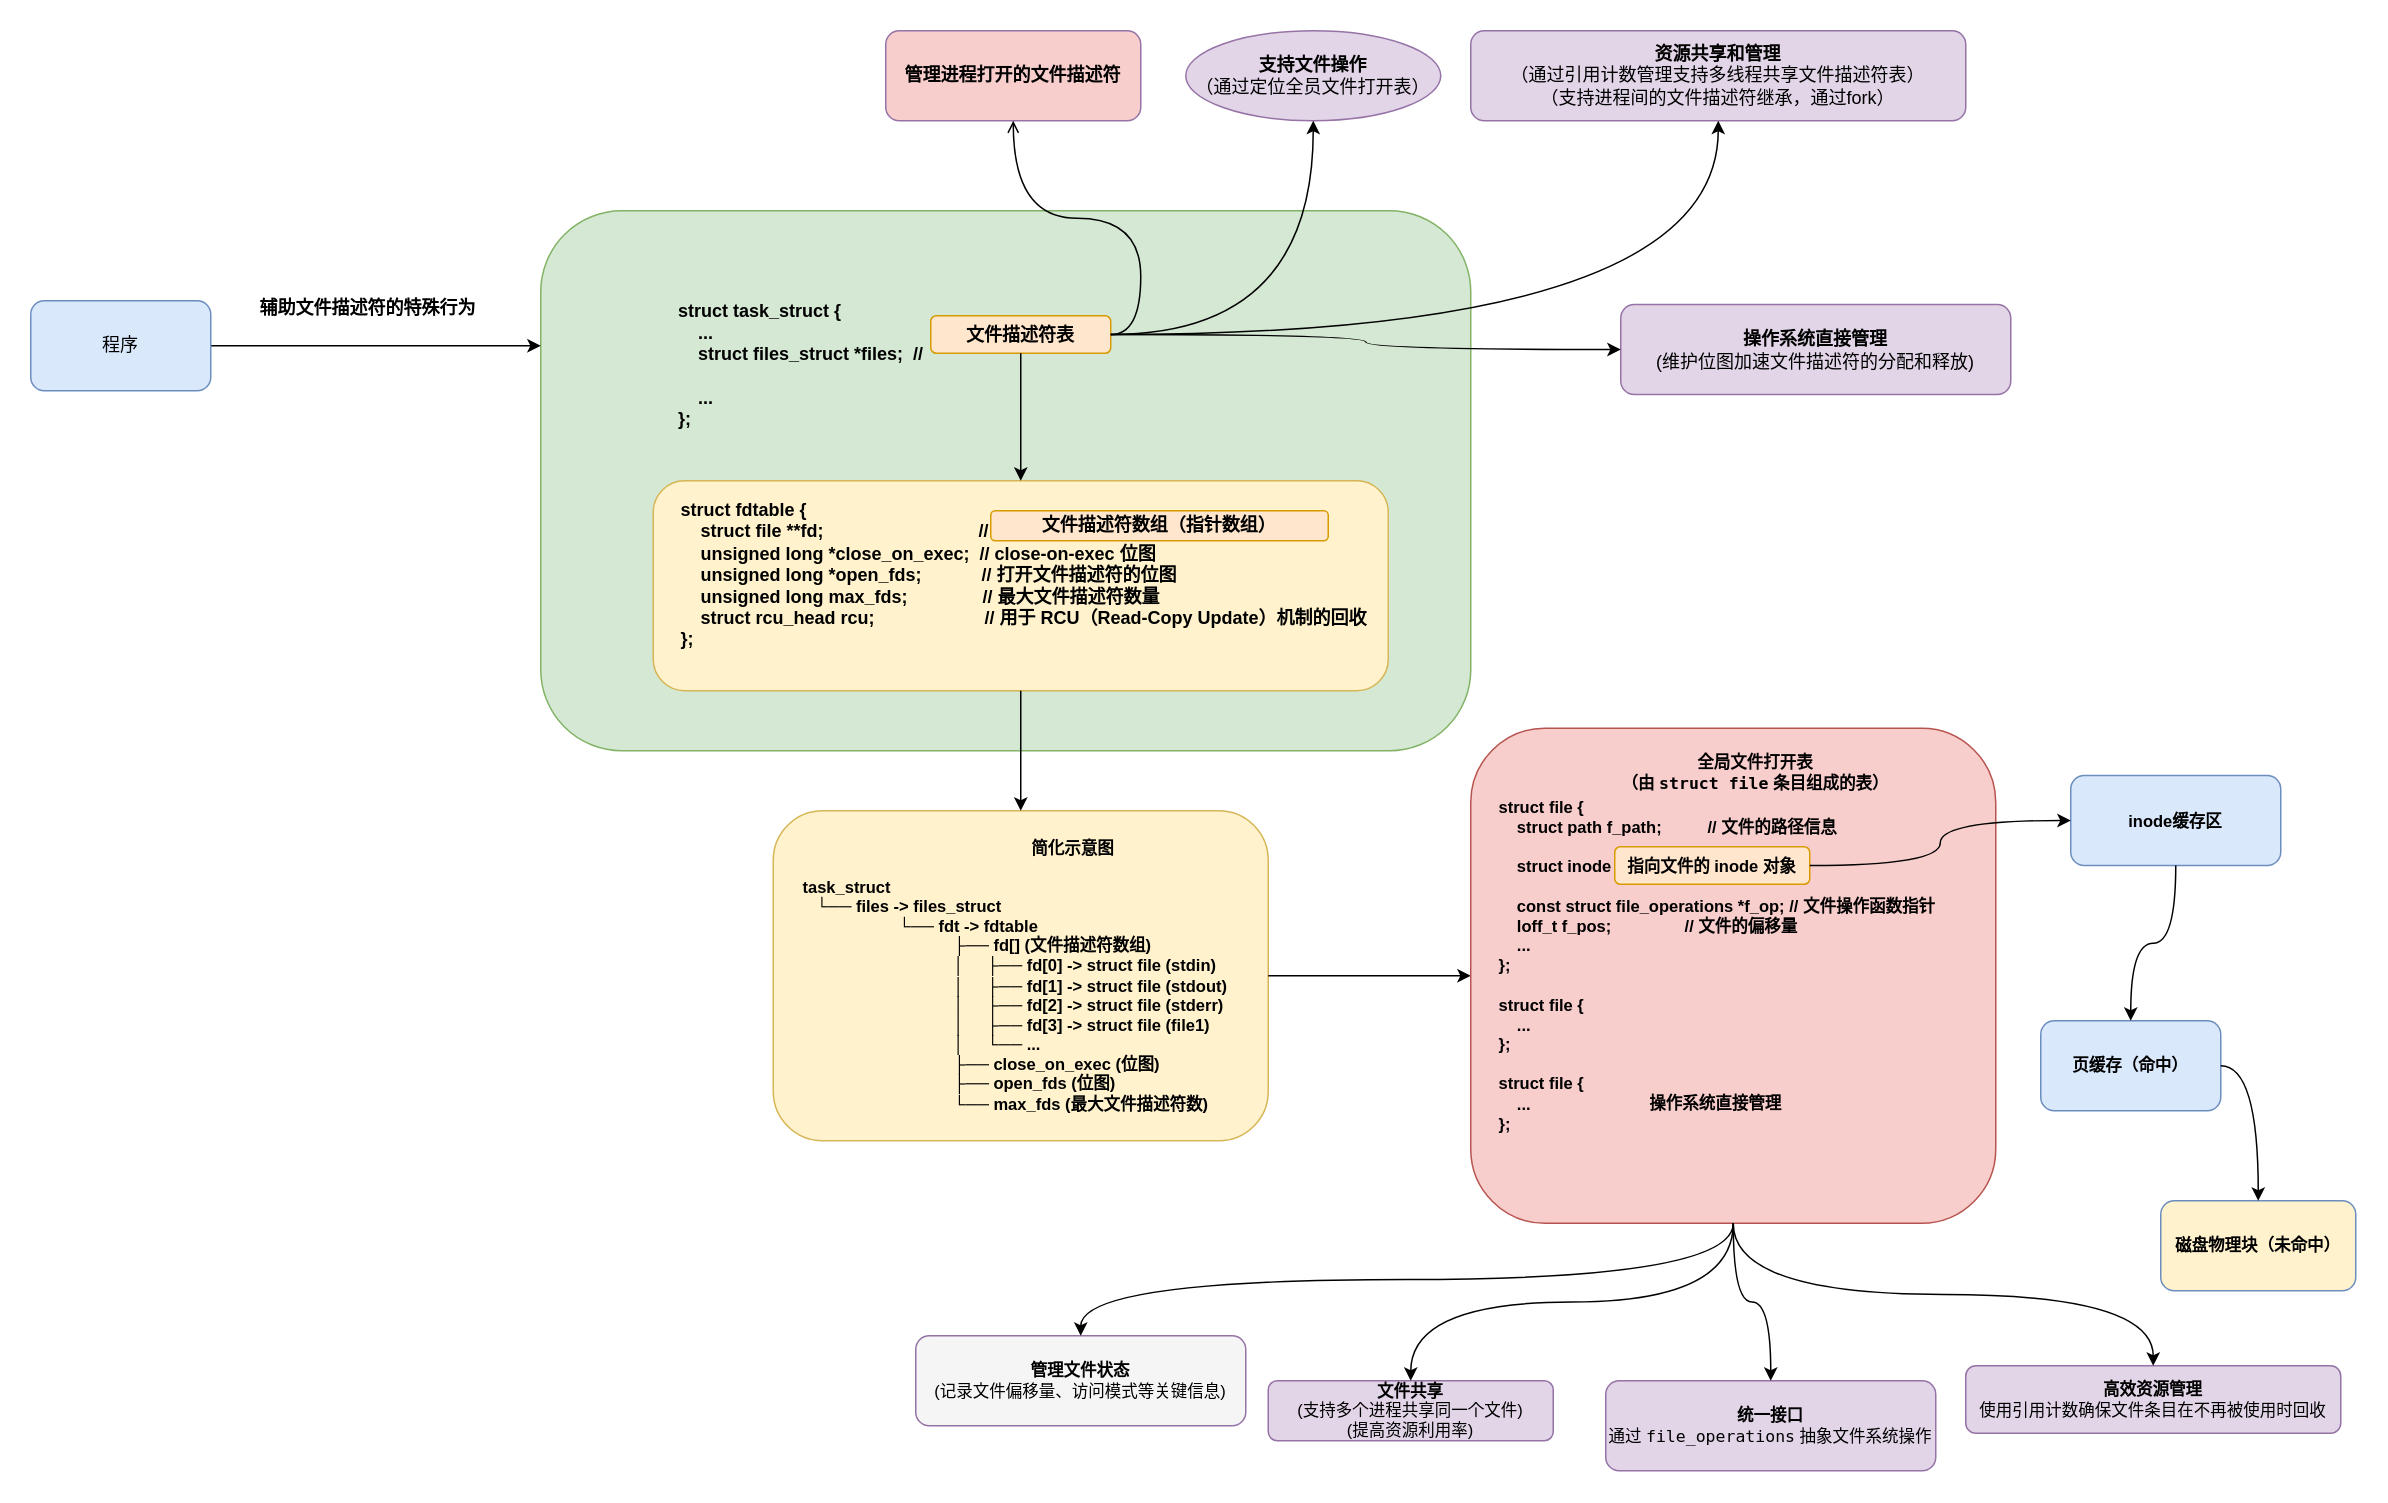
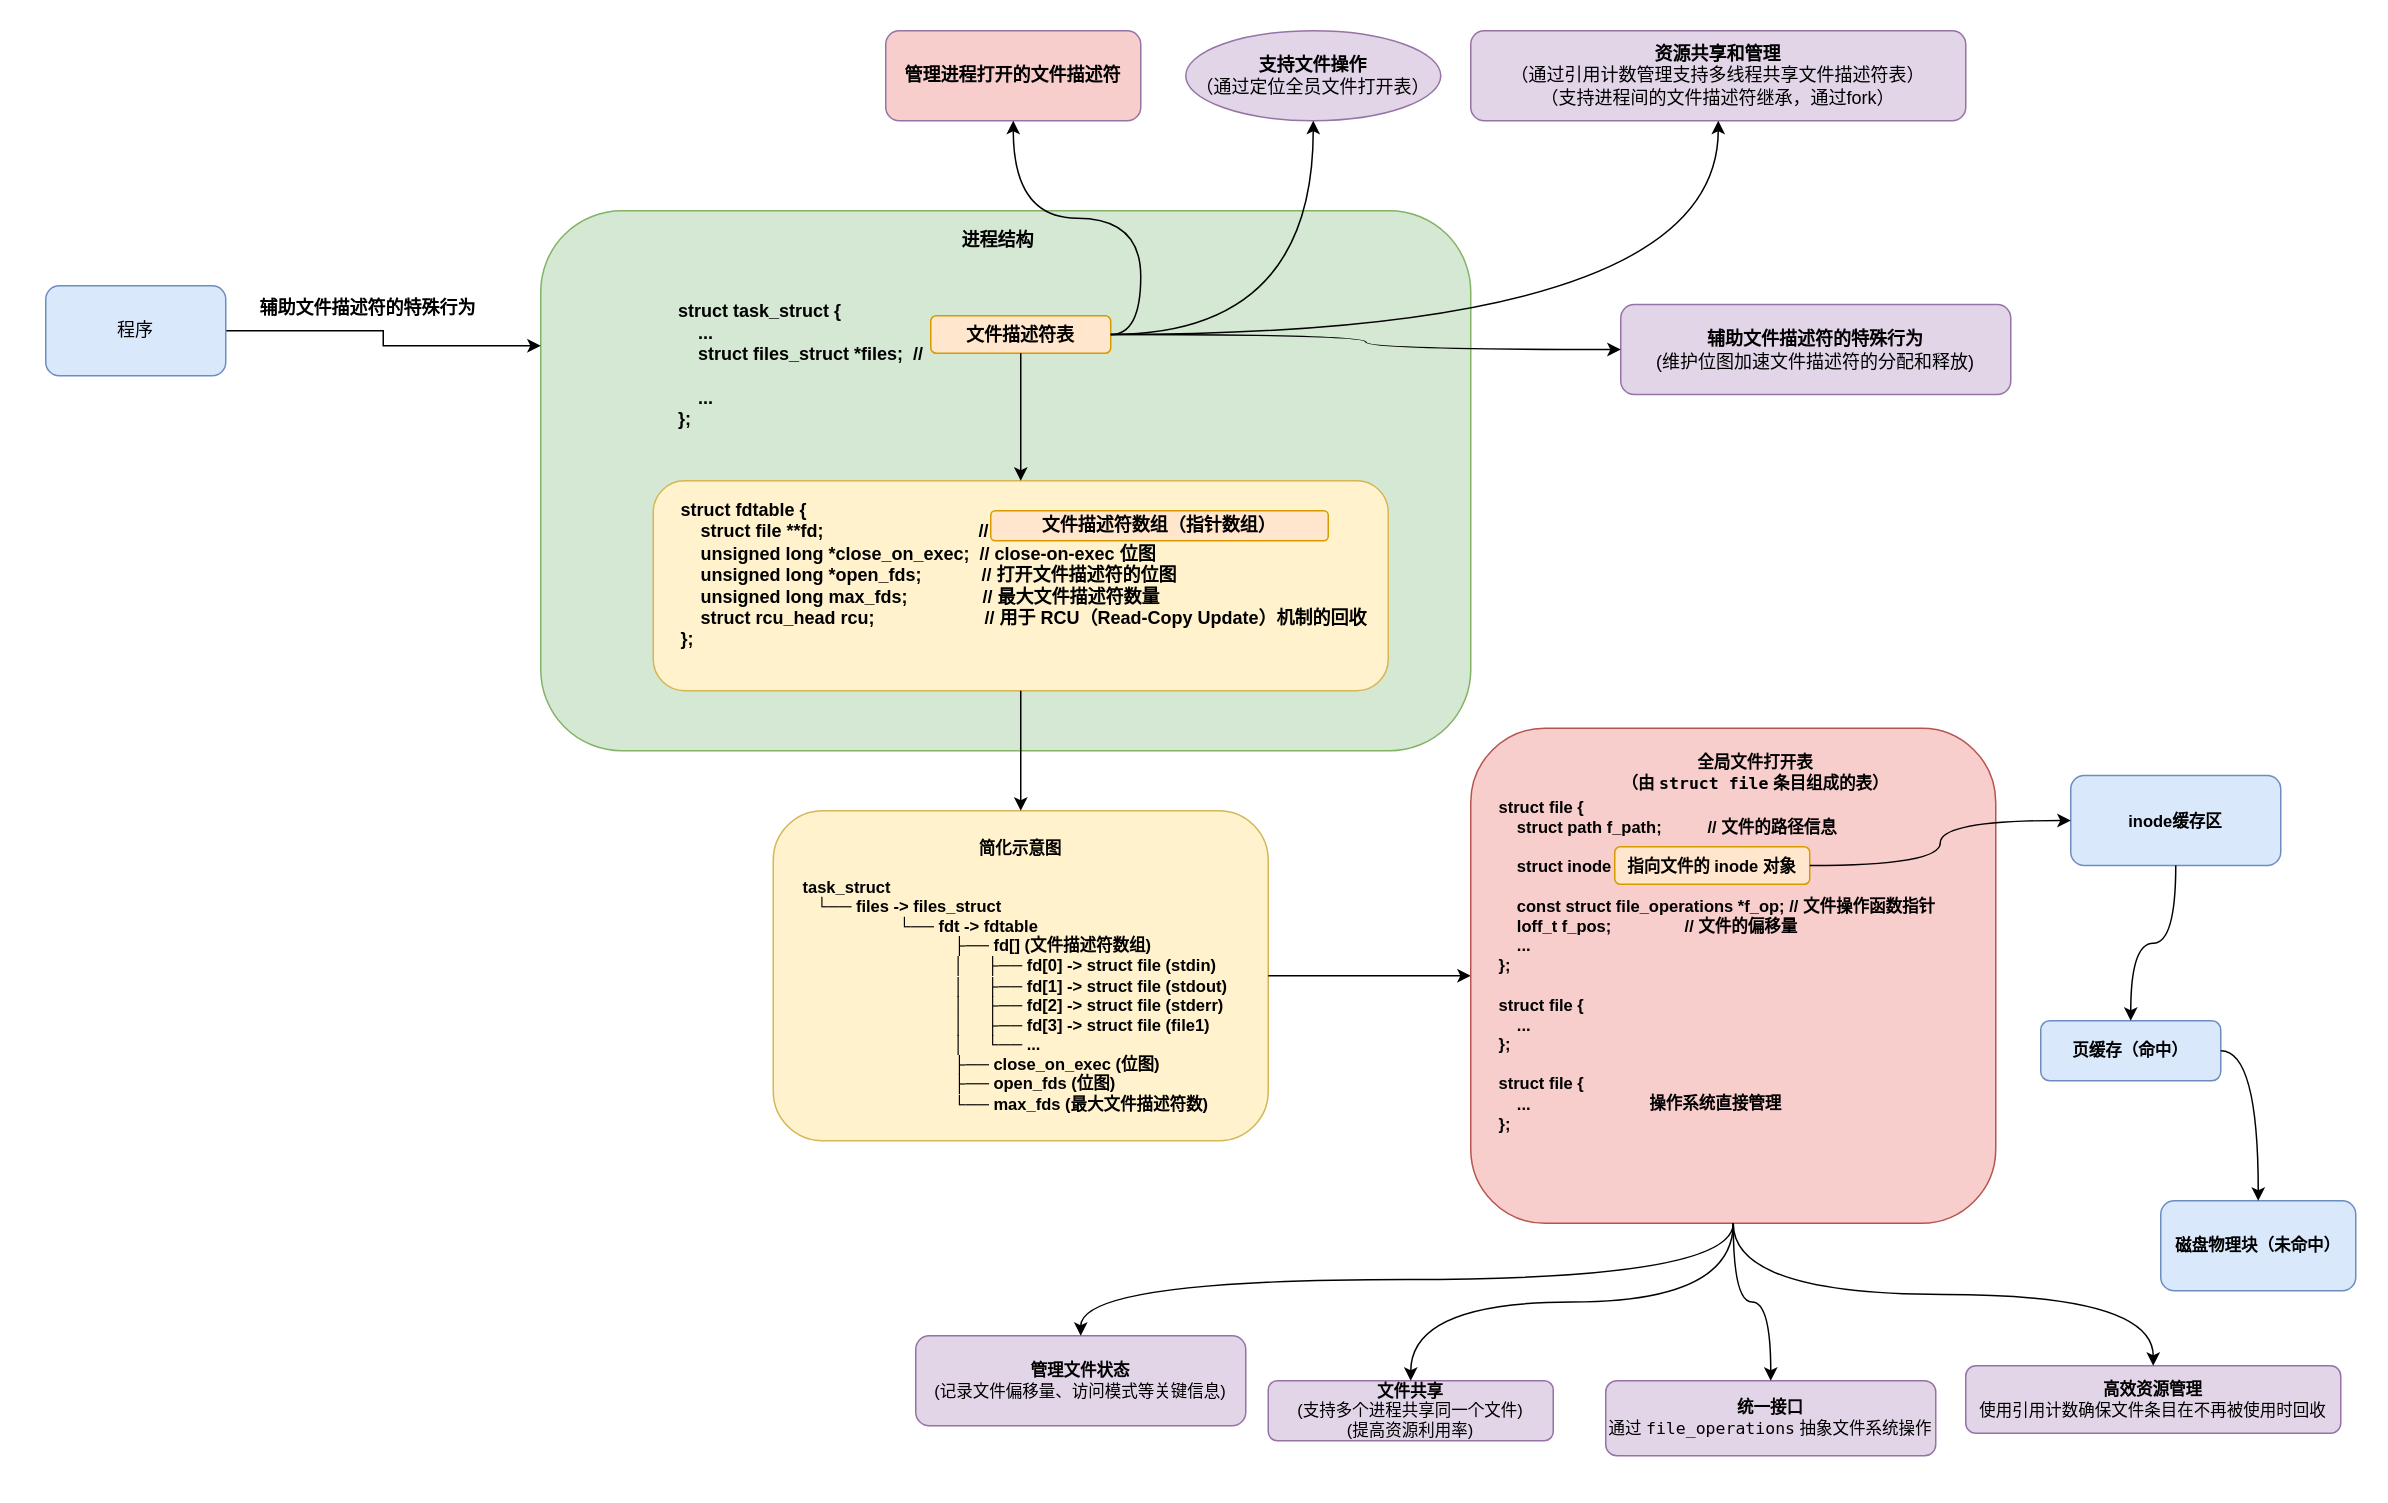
edge "文件描述符表" -> "管理进程打开的文件描述符": arrowhead open -> classic
node "进程结构": added
node "程序": moved (121, 346) -> (136, 331)
node "操作系统直接管理 (维护位图加速文件描述符的分配和释放)": label "操作系统直接管理 (维护位图加速文件描述符的分配和释放)" -> "辅助文件描述符的特殊行为 (维护位图加速文件描述符的分配和释放)"
node "简化示意图": moved (1073, 848) -> (1021, 848)
node "页缓存（命中）": size 180x90 -> 180x60
node "磁盘物理块（未命中）": fillcolor #fff2cc -> #dae8fc
node "管理文件状态 (记录文件偏移量、访问模式等关键信息)": fillcolor #f5f5f5 -> #e1d5e7
node "统一接口 通过 file_operations 抽象文件系统操作": size 330x90 -> 330x75
